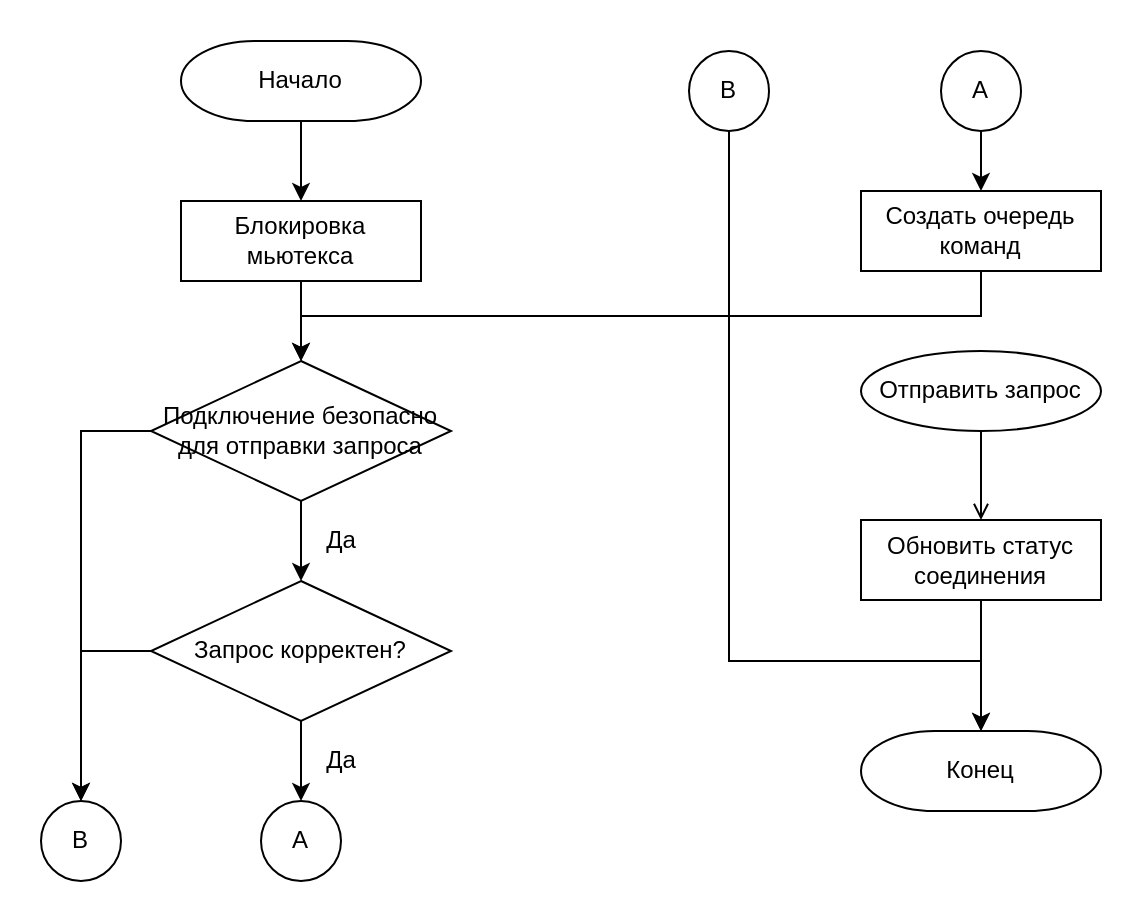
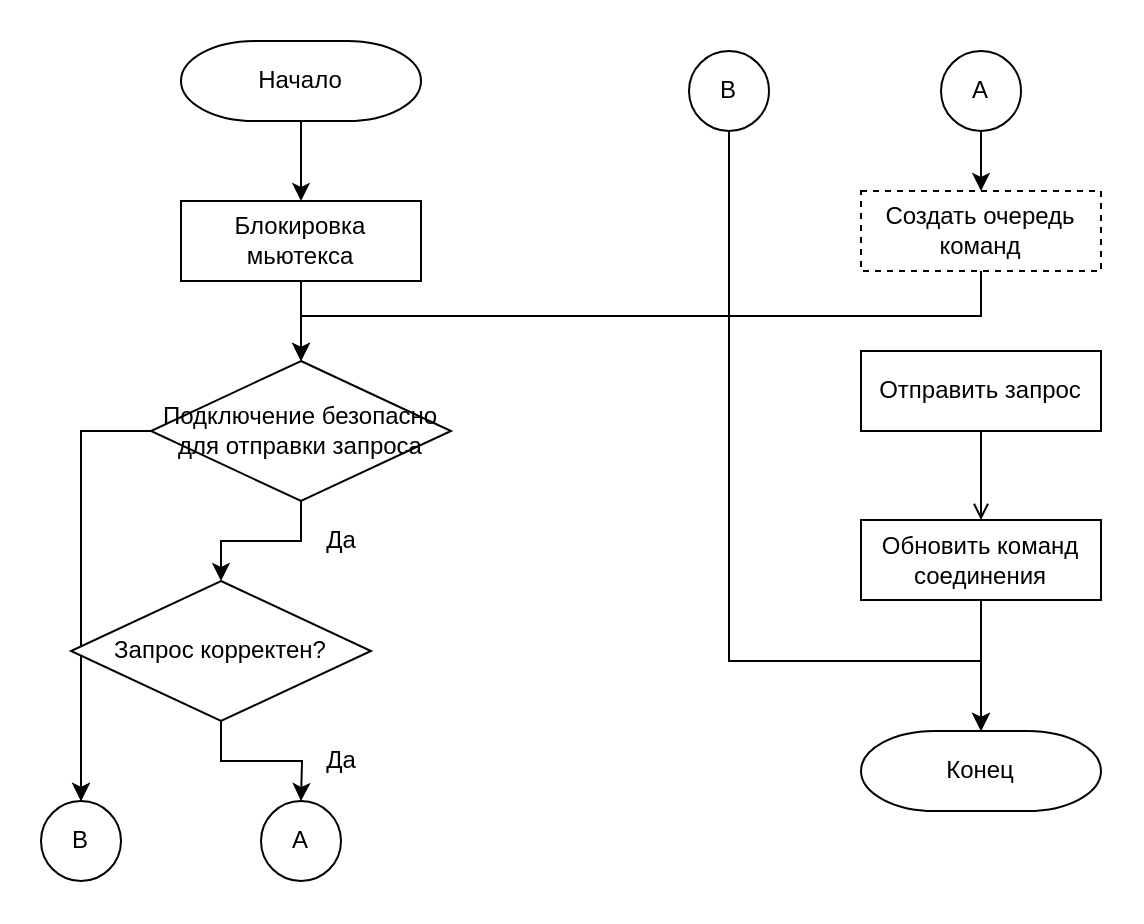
node "Создать очередь команд": style solid -> dashed
node "Отправить запрос": shape ellipse -> rectangle
node "Обновить статус соединения": label "Обновить статус соединения" -> "Обновить команд соединения"
node "Запрос корректен?": moved (301, 651) -> (221, 651)
